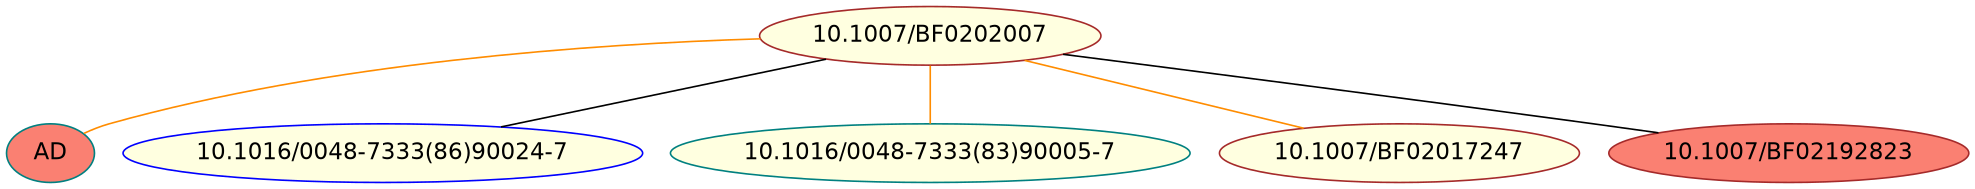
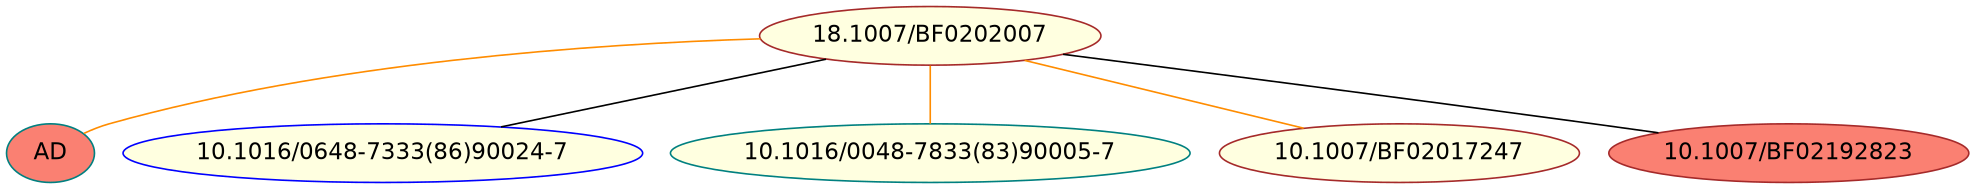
node "10.1007/BF0202007": label "10.1007/BF0202007" -> "18.1007/BF0202007"
node "10.1016/0048-7333(86)90024-7": label "10.1016/0048-7333(86)90024-7" -> "10.1016/0648-7333(86)90024-7"
node "10.1016/0048-7333(83)90005-7": label "10.1016/0048-7333(83)90005-7" -> "10.1016/0048-7833(83)90005-7"
